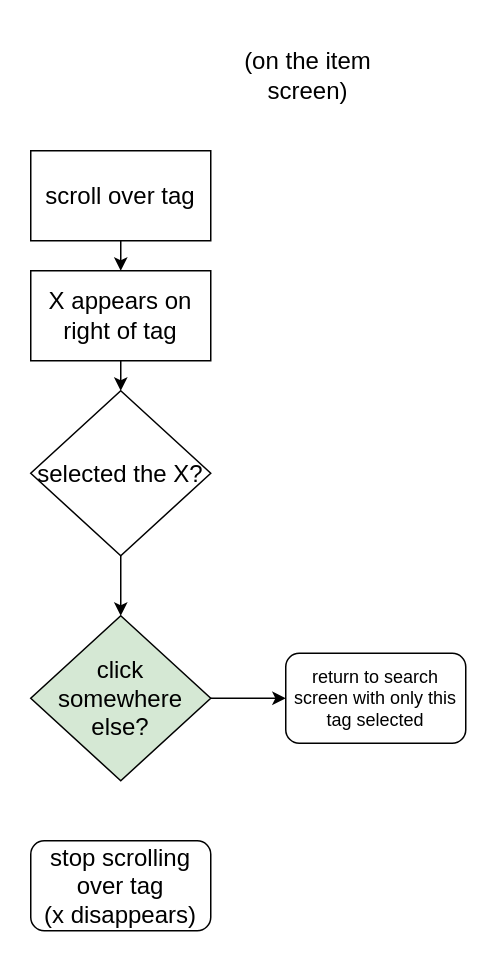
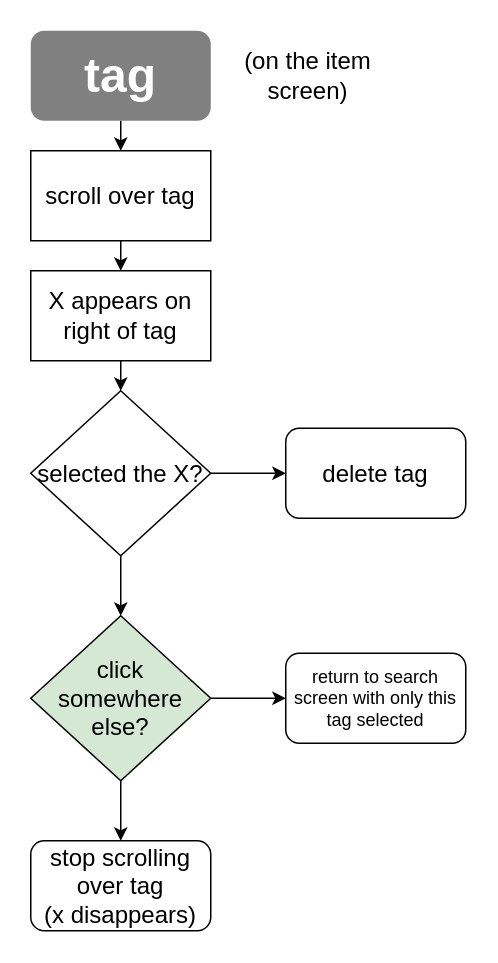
node "tag": added
edge "tag" -> "scroll over tag": added
edge "selected the X?" -> "delete tag": added
node "delete tag": added
edge "click somewhere else?" -> "stop scrolling over tag (x disappears)": added
